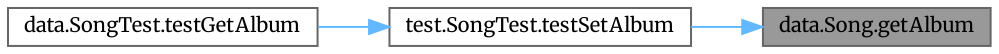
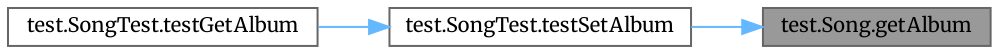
node "data.SongTest.testGetAlbum": label "data.SongTest.testGetAlbum" -> "test.SongTest.testGetAlbum"
node "data.Song.getAlbum": label "data.Song.getAlbum" -> "test.Song.getAlbum"
